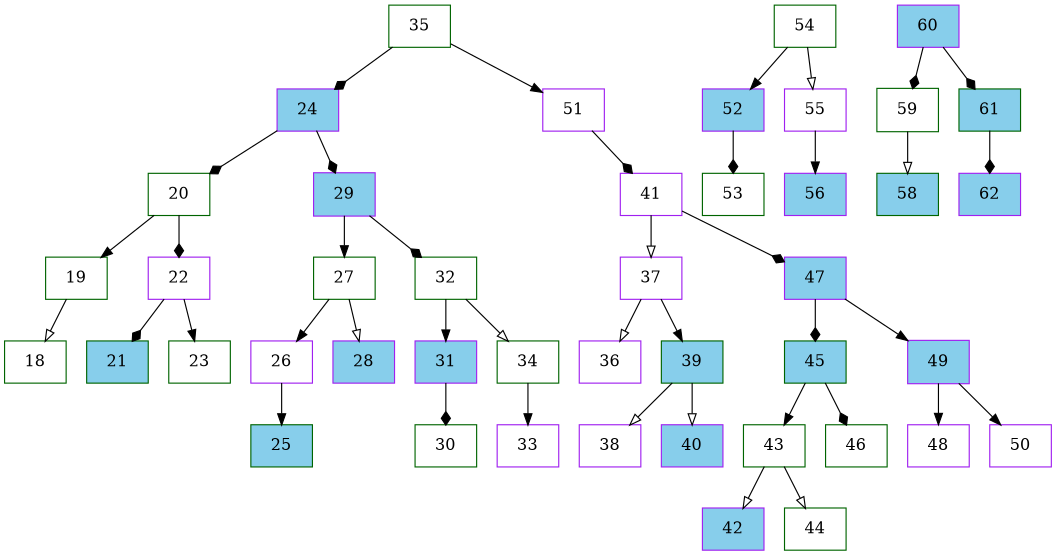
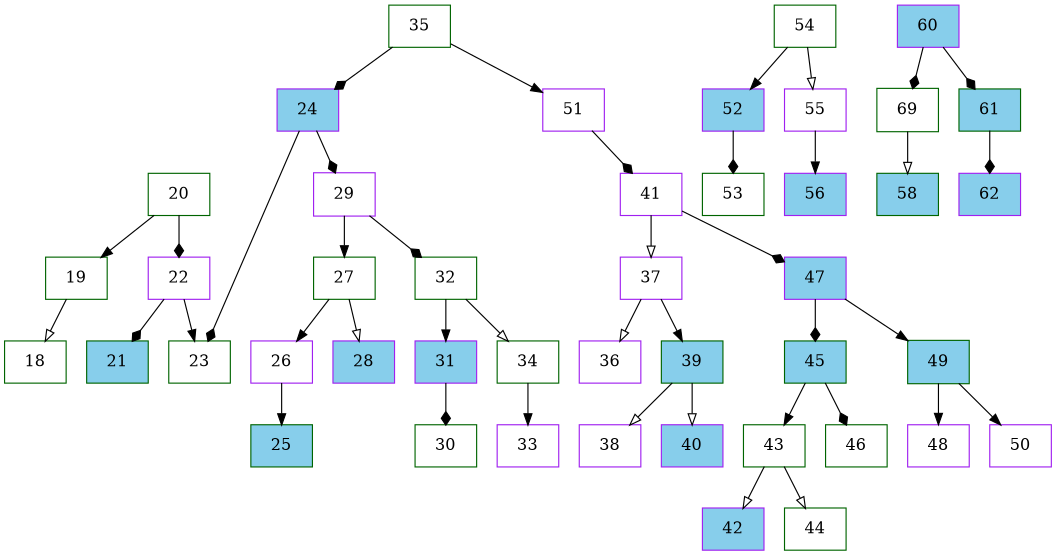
node "59": label "59" -> "69"
edge "24" -> "20": now "24" -> "23"
node "29": fillcolor skyblue -> white
node "49": color purple -> darkgreen
